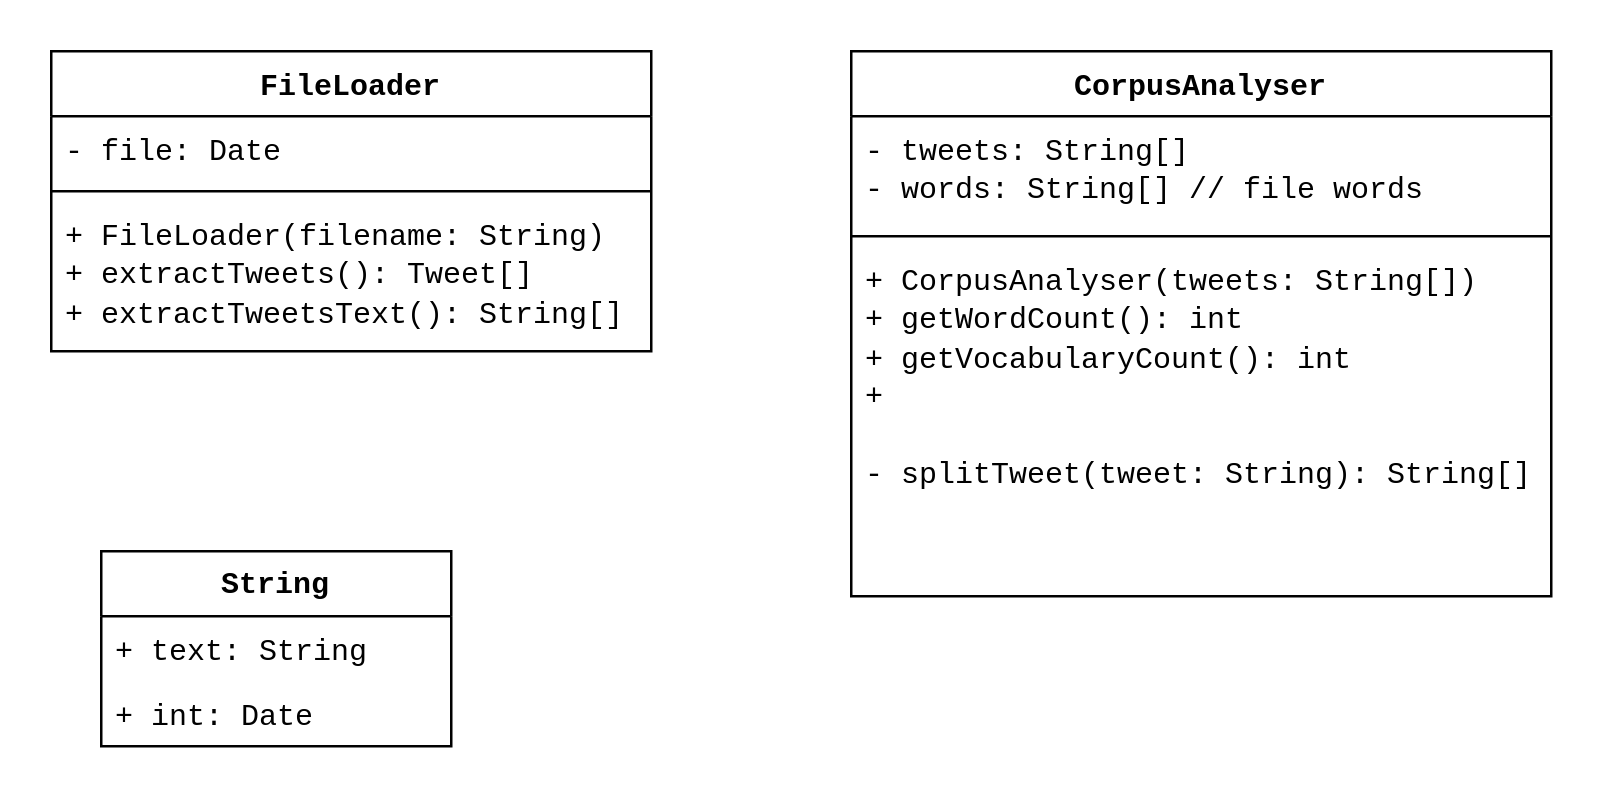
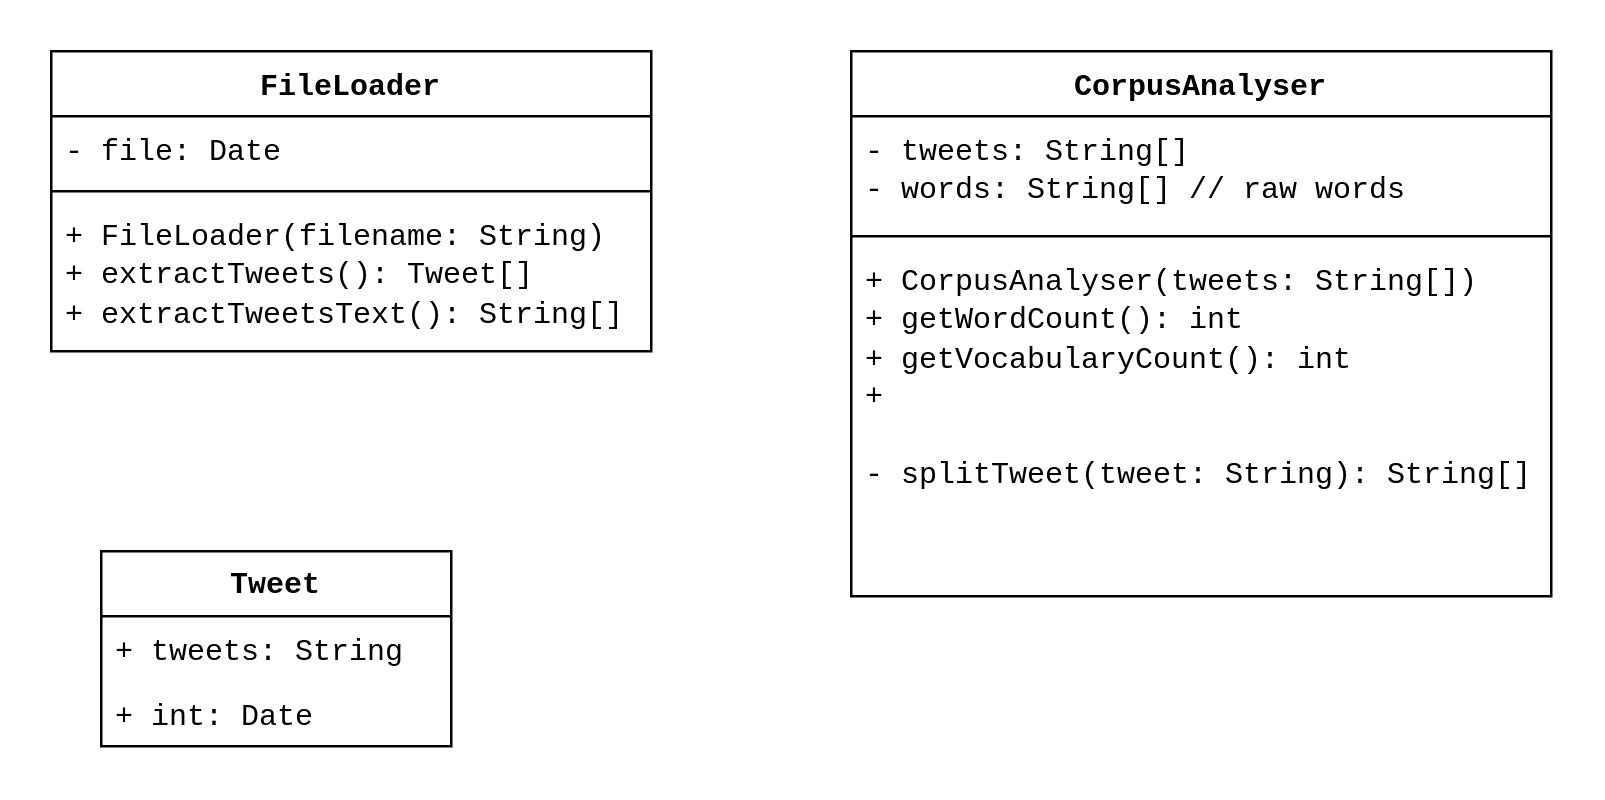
node "- tweets: String[] - words: String[] // file words": label "- tweets: String[] - words: String[] // file words" -> "- tweets: String[] - words: String[] // raw words"
node "String": label "String" -> "Tweet"
node "+ text: String": label "+ text: String" -> "+ tweets: String"
